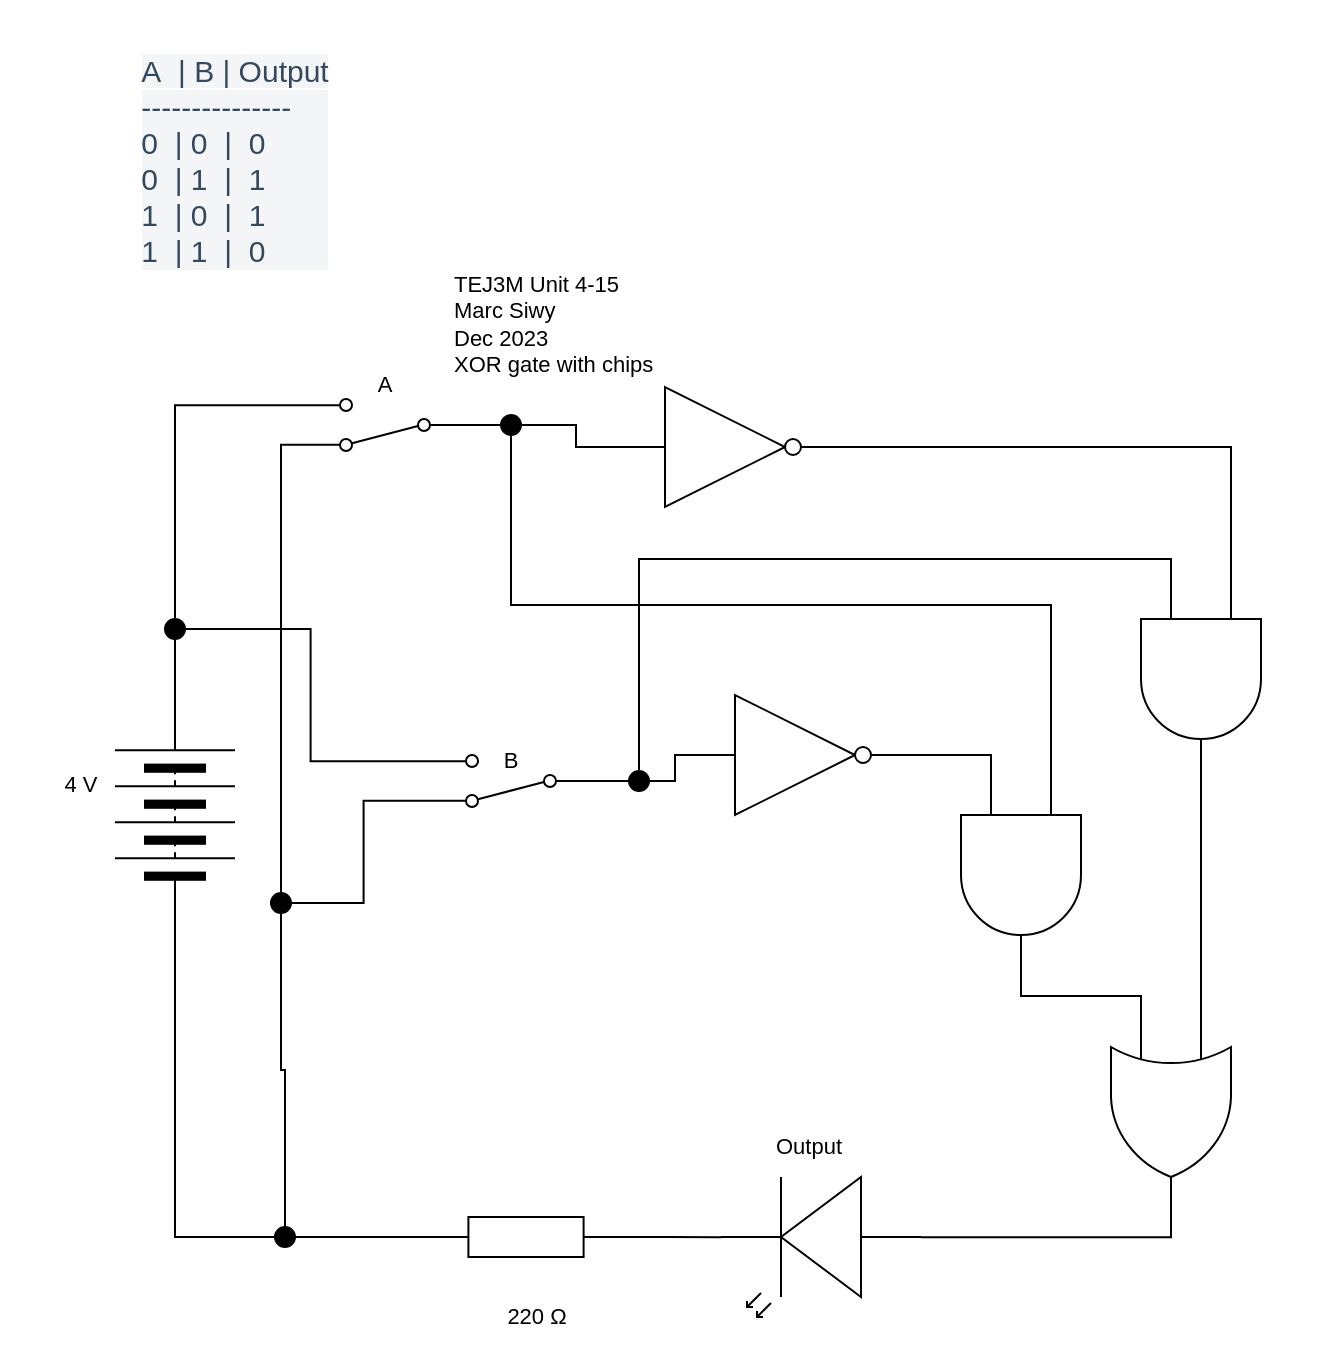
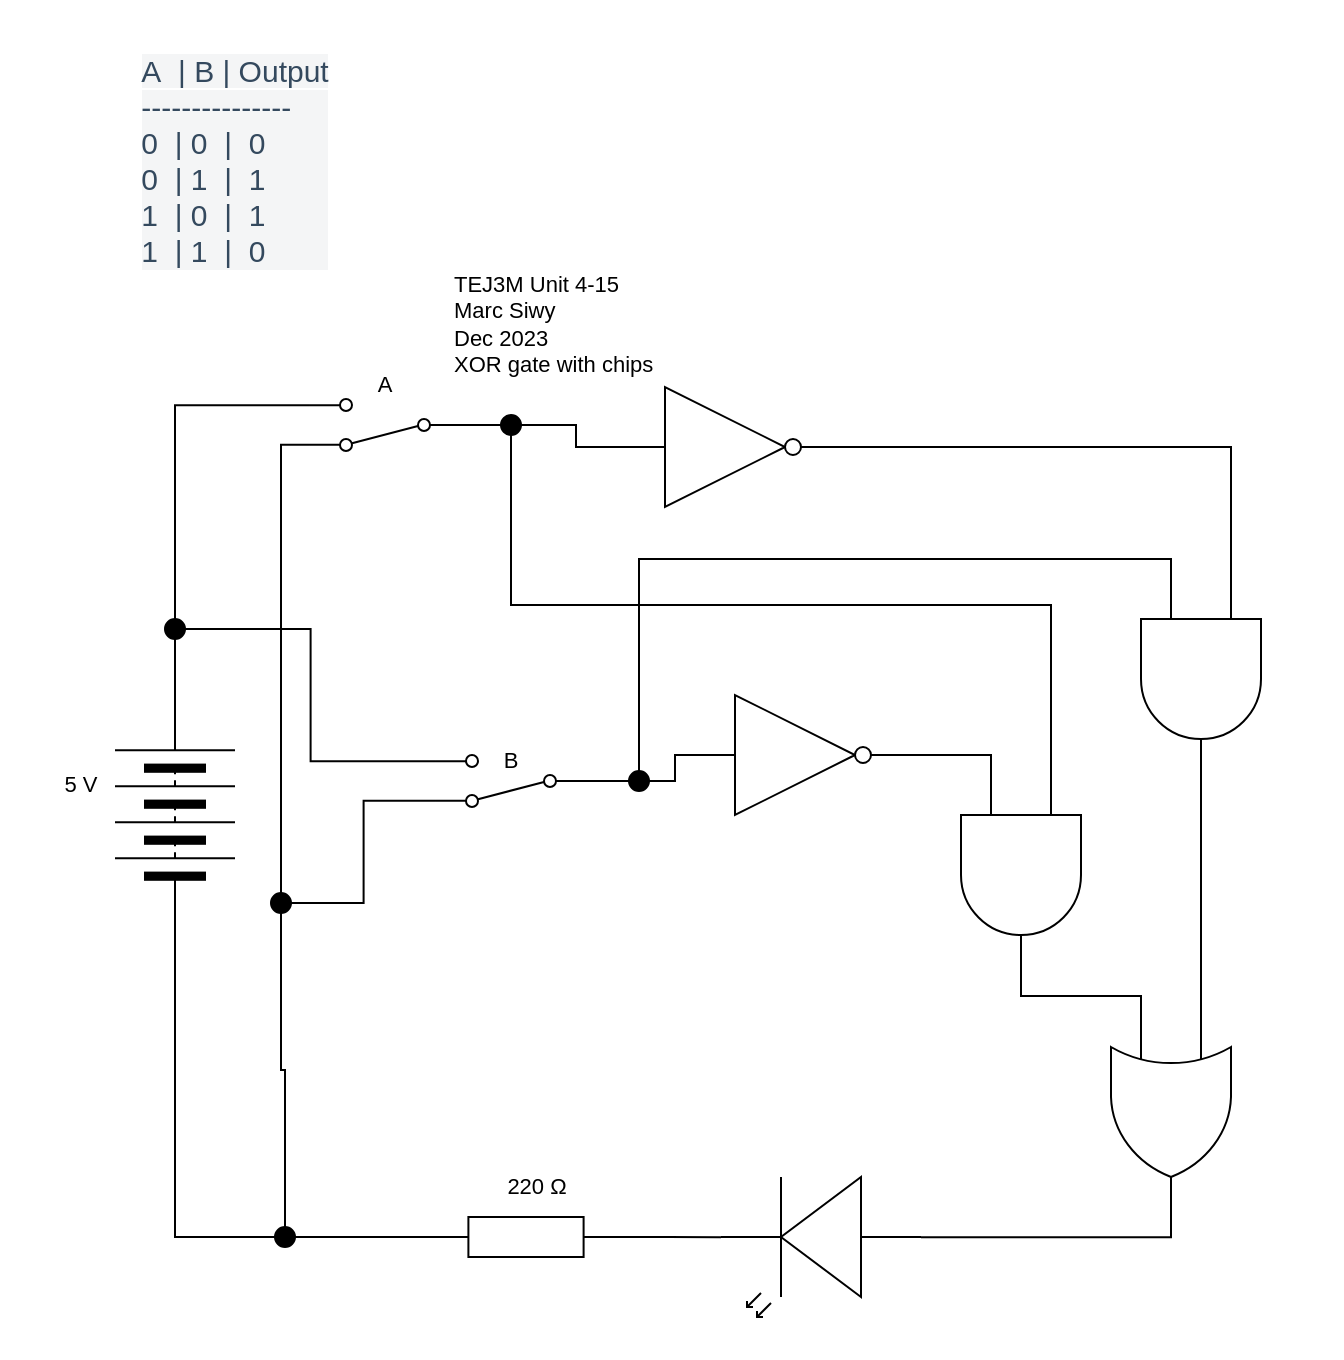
node "4 V": label "4 V" -> "5 V"
node "Output": removed
node "220 Ω": moved (536, 1317) -> (536, 1187)
